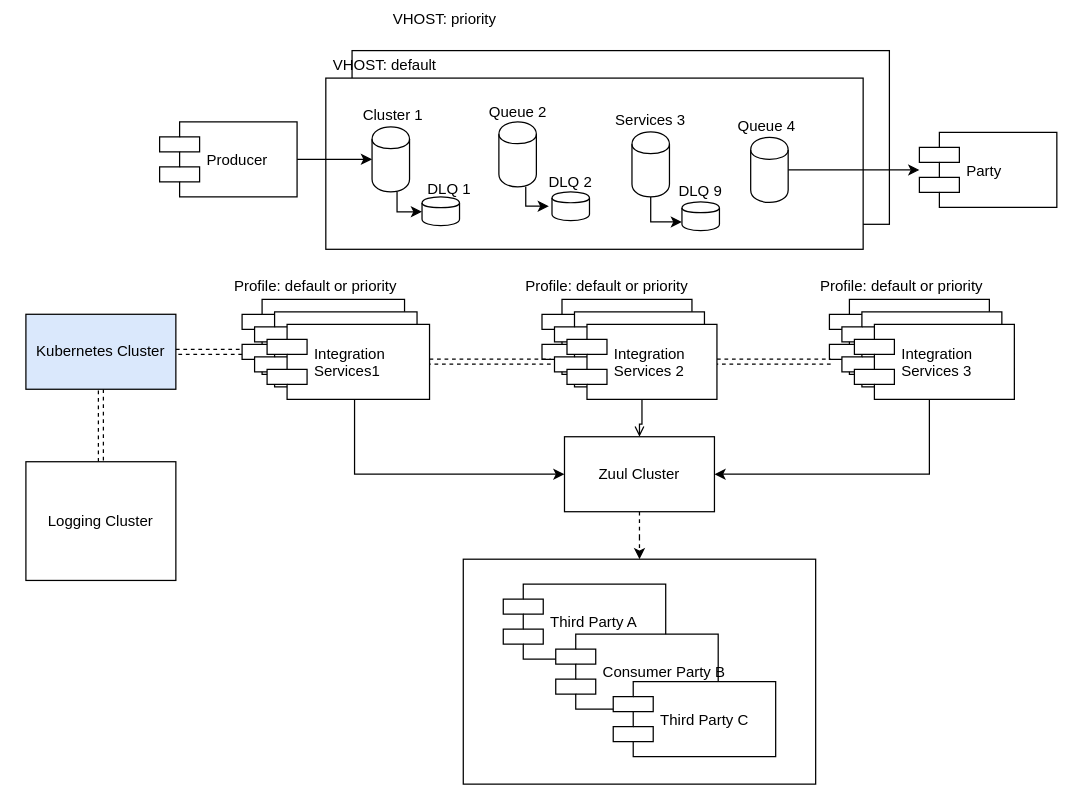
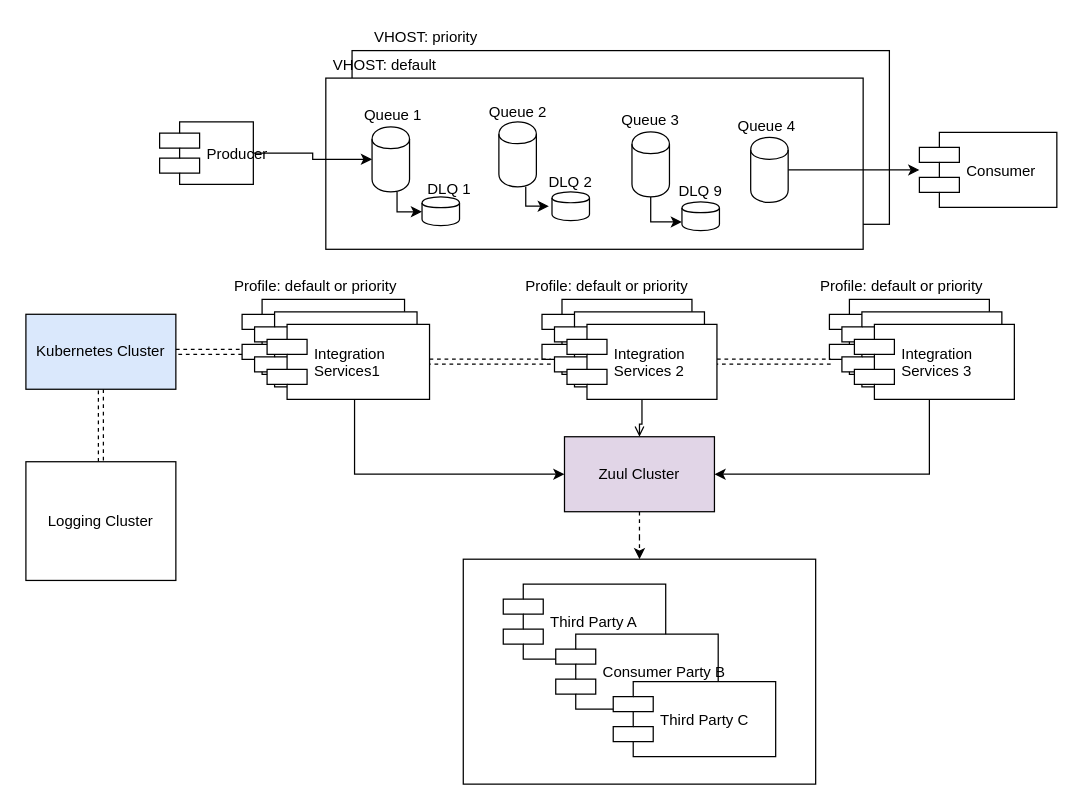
node "VHOST: priority": moved (453, 19) -> (434, 38)
node "Cluster 1": label "Cluster 1" -> "Queue 1"
node "Services 3": label "Services 3" -> "Queue 3"
node "Producer": size 138x75 -> 94x63
node "Party": label "Party" -> "Consumer"
node "Zuul Cluster": fillcolor #ffffff -> #e1d5e7
